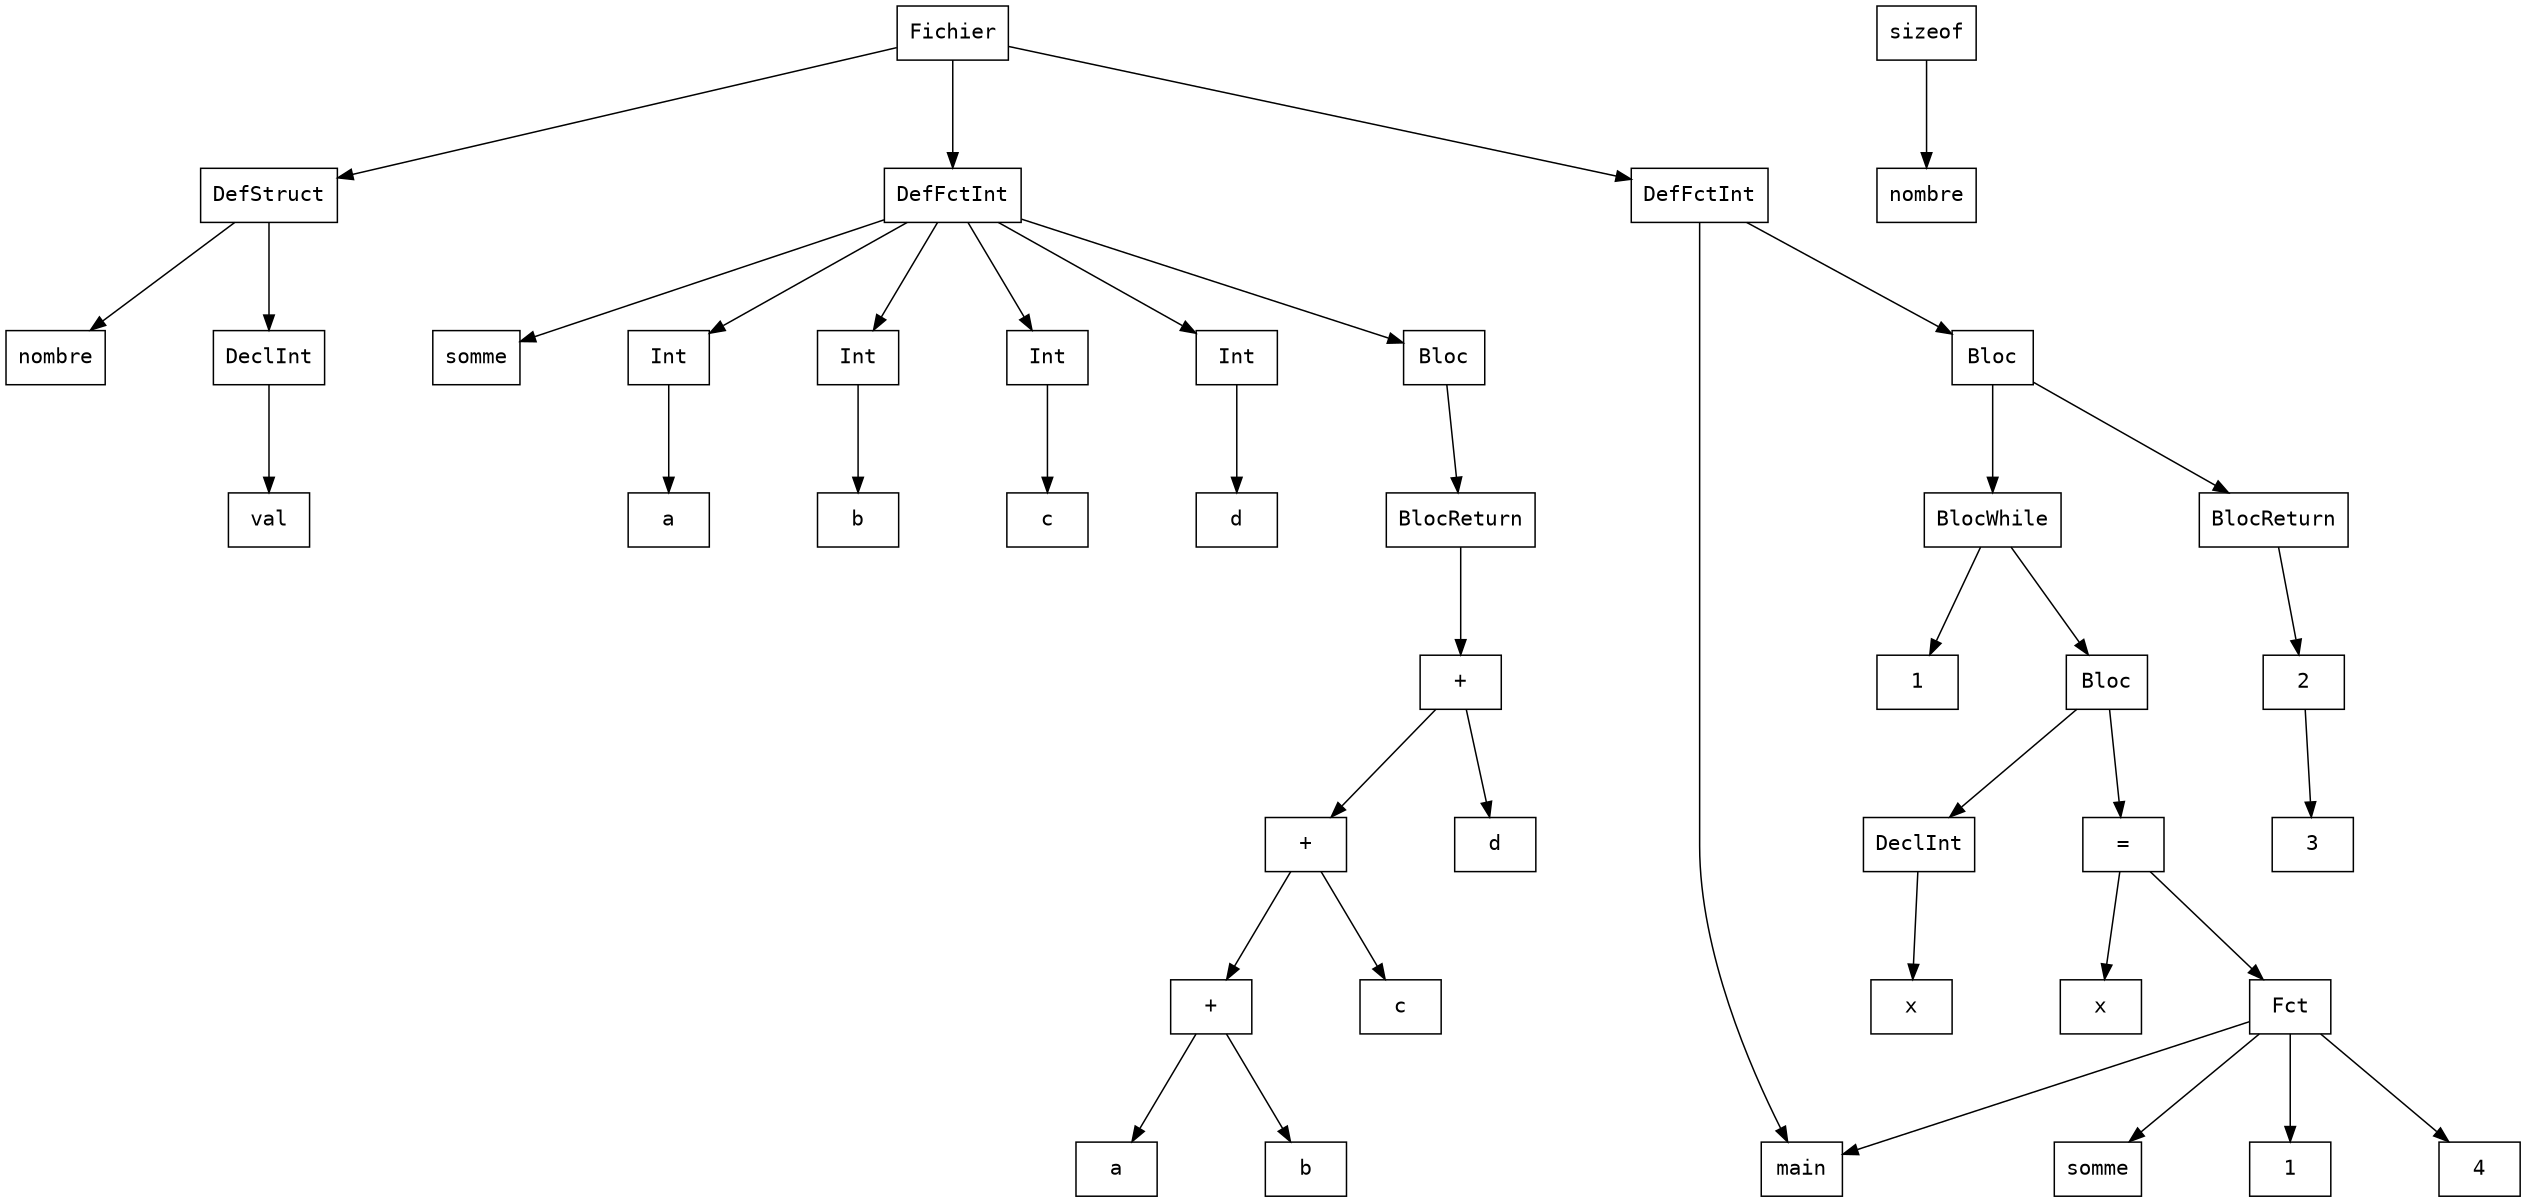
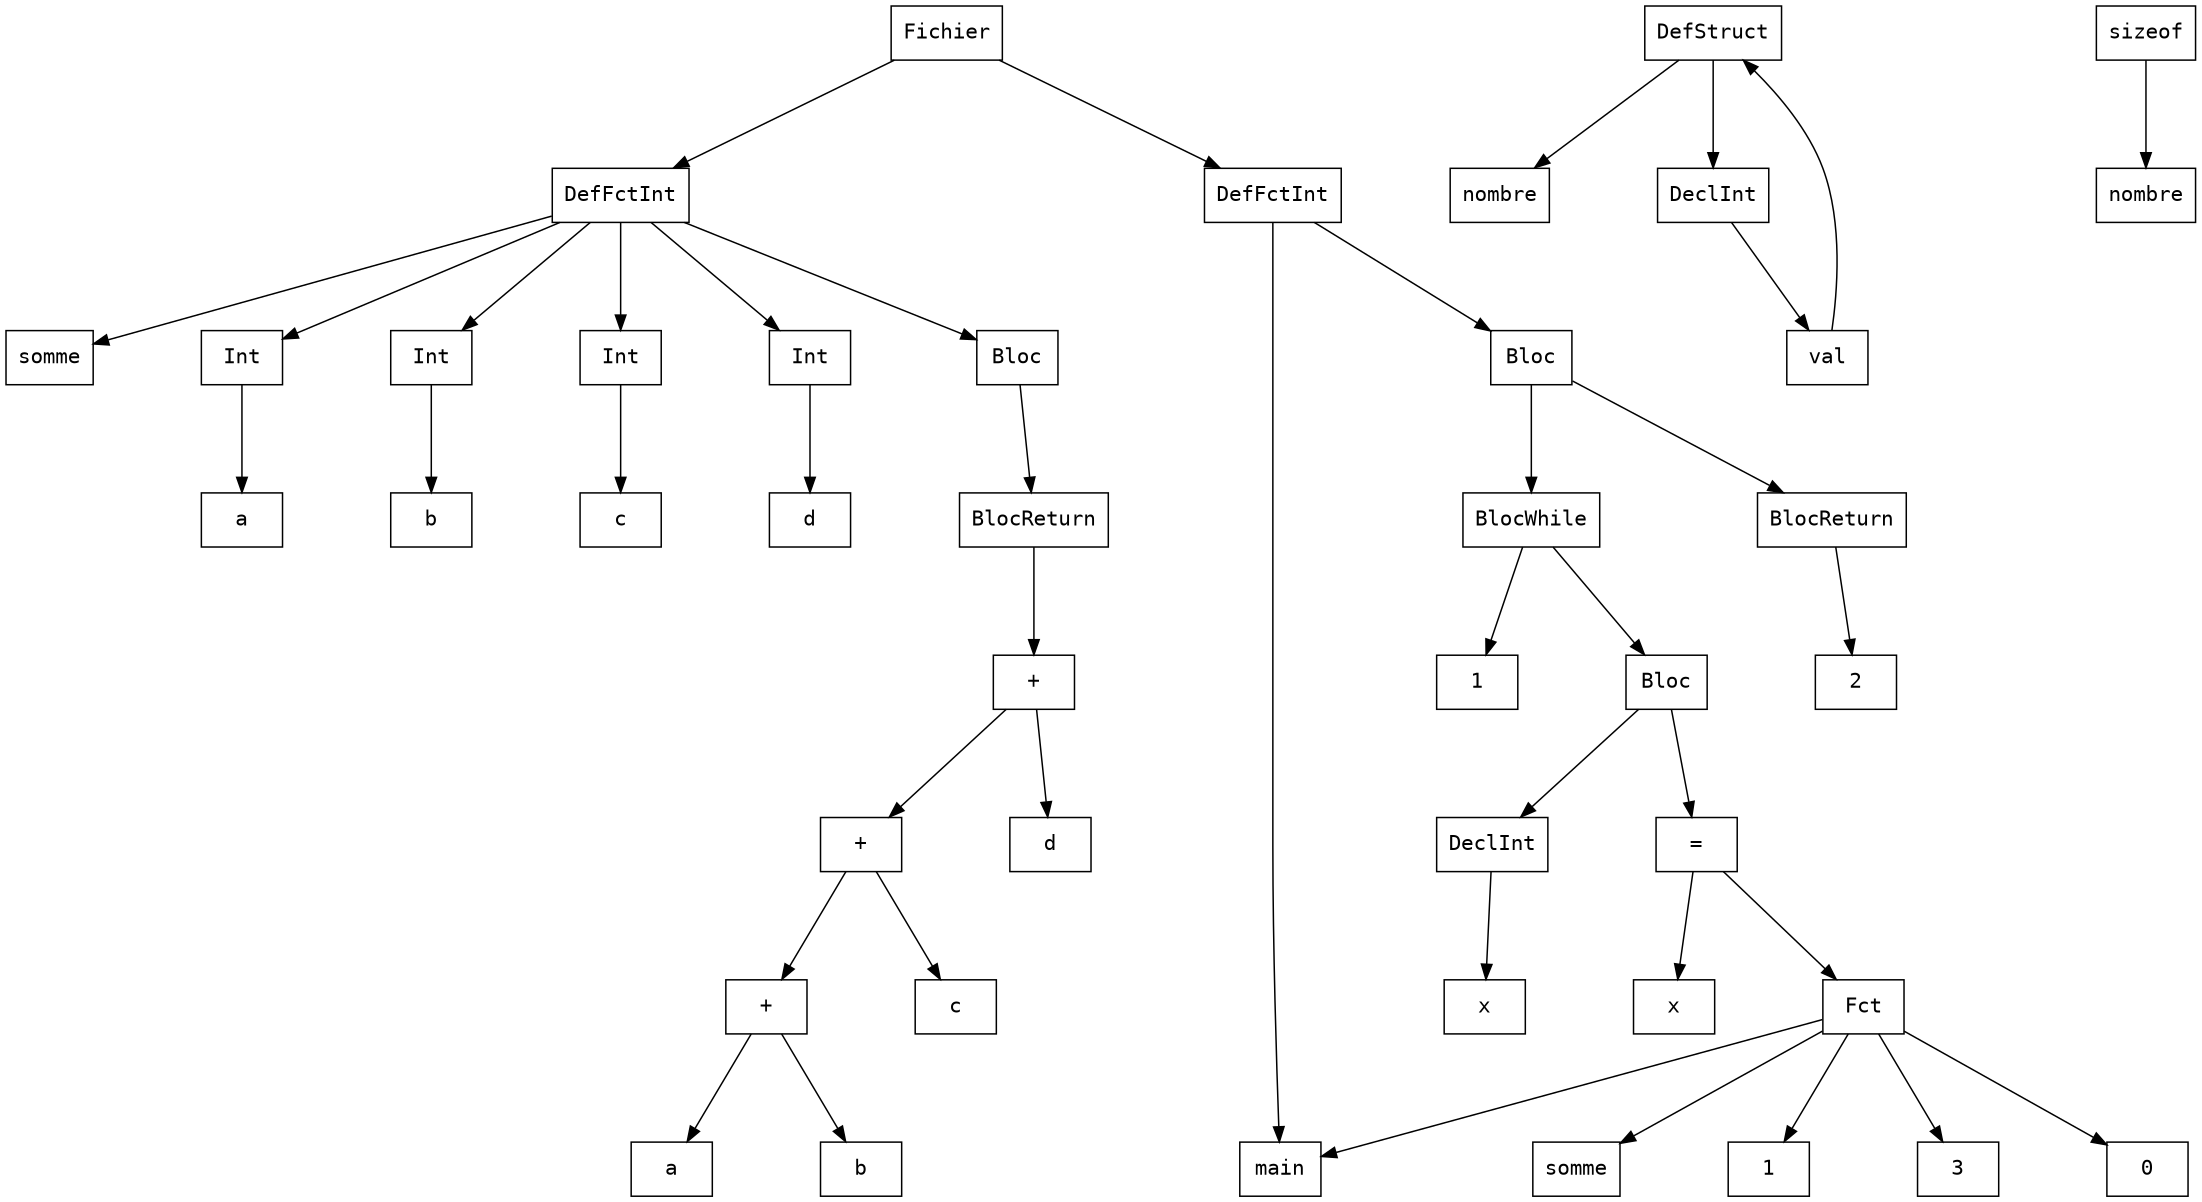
edge "Fichier" -> "DefStruct": now "val" -> "DefStruct"
edge "2" -> "3": now "Fct" -> "3"
node "4": label "4" -> "0"
